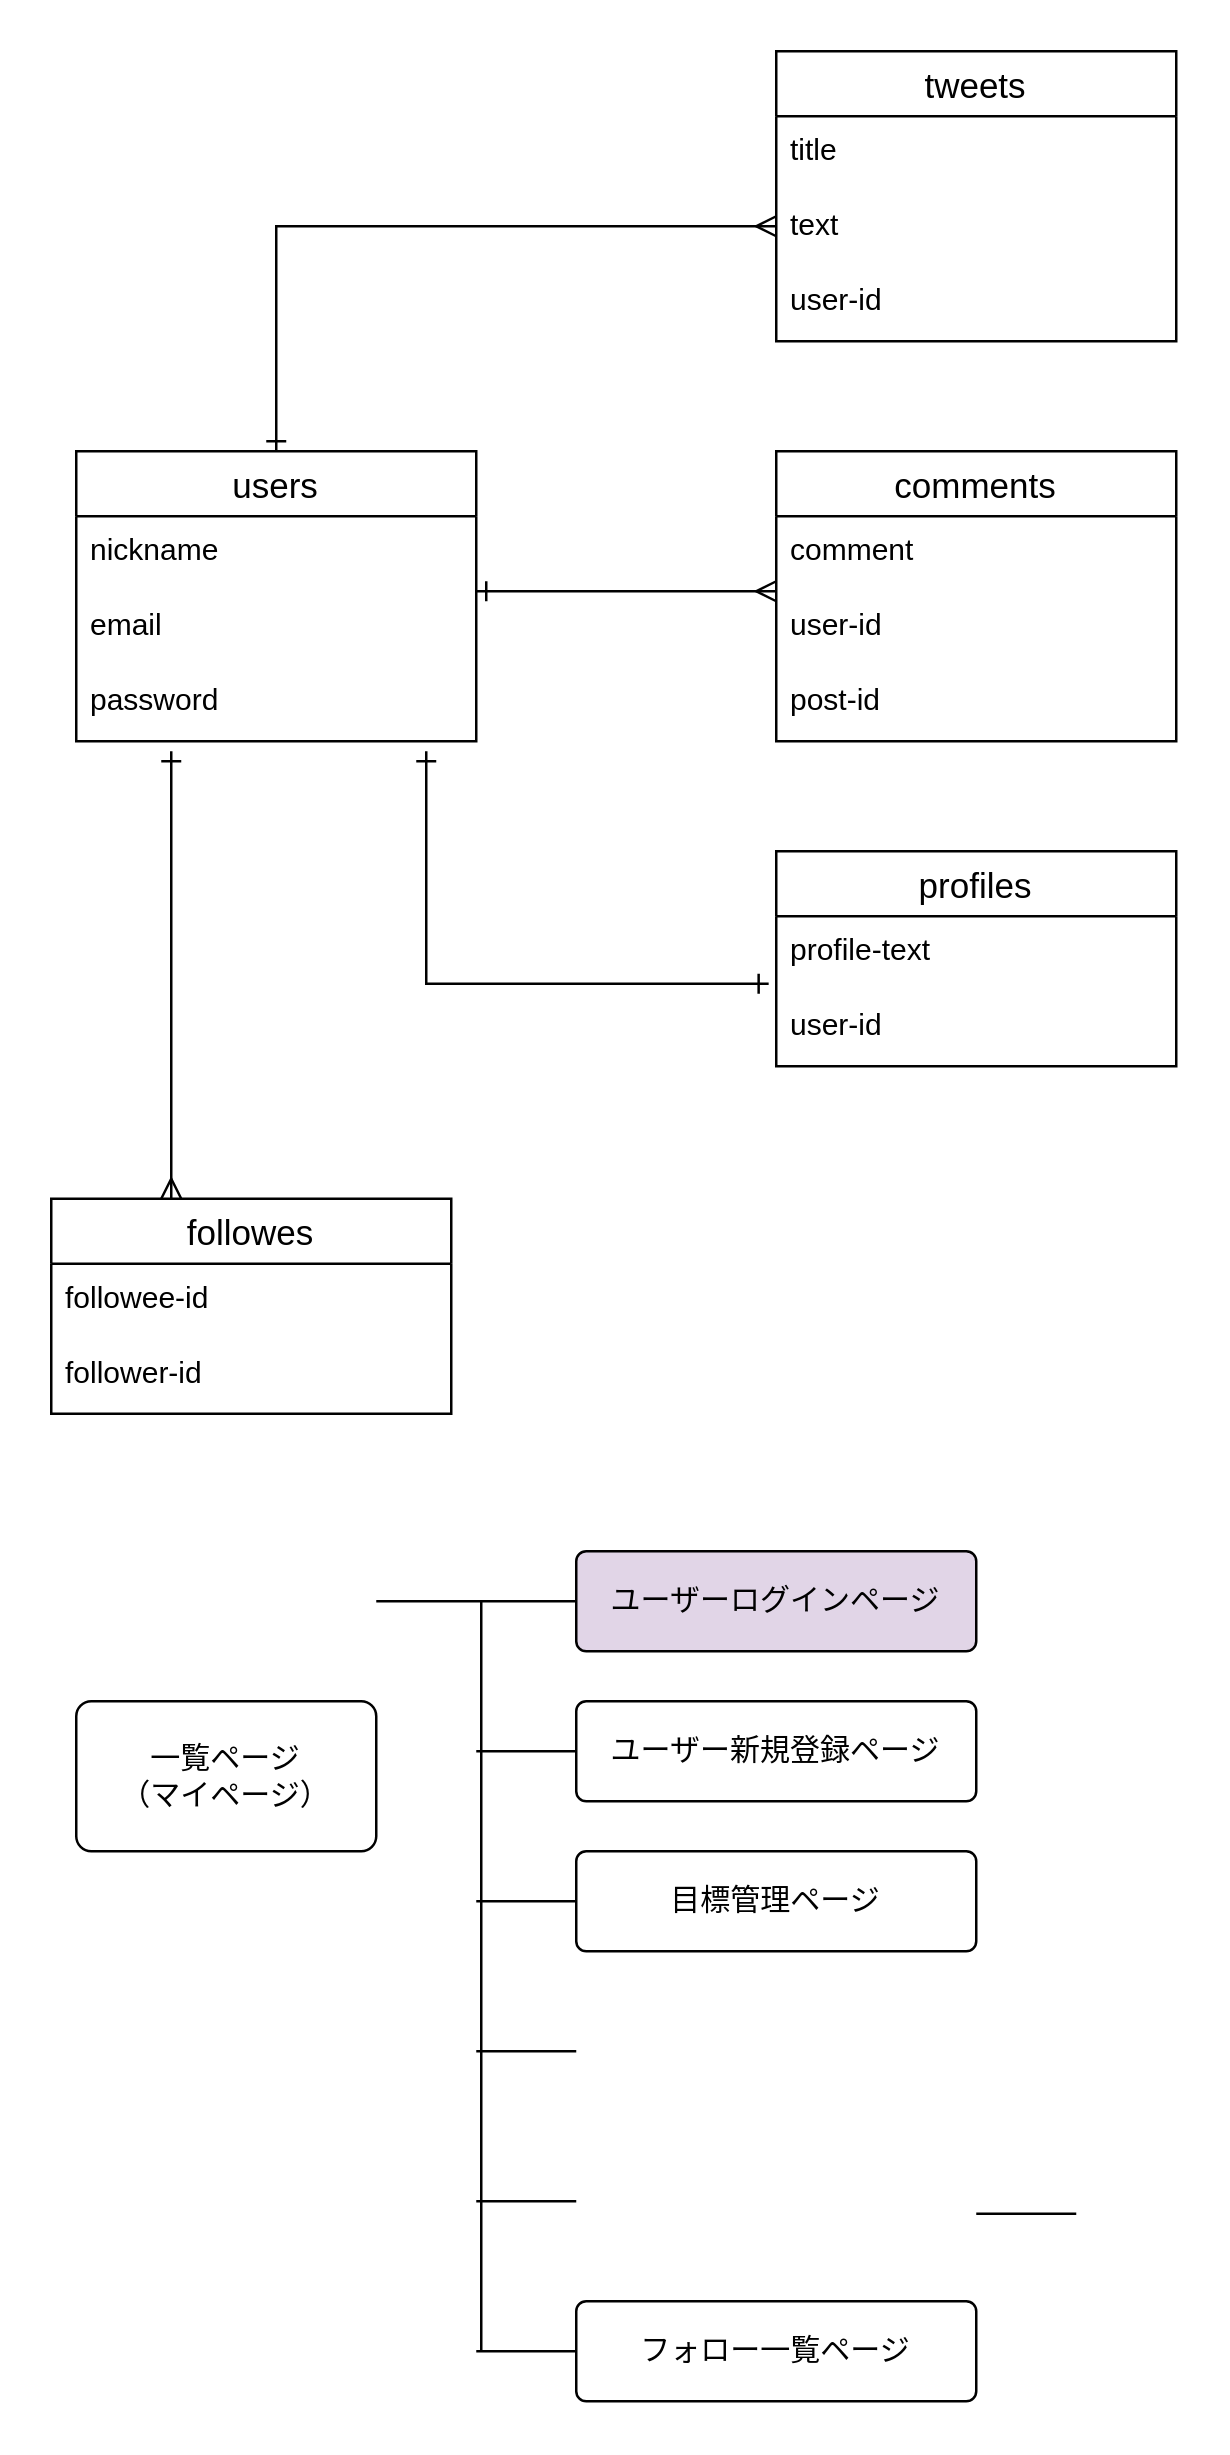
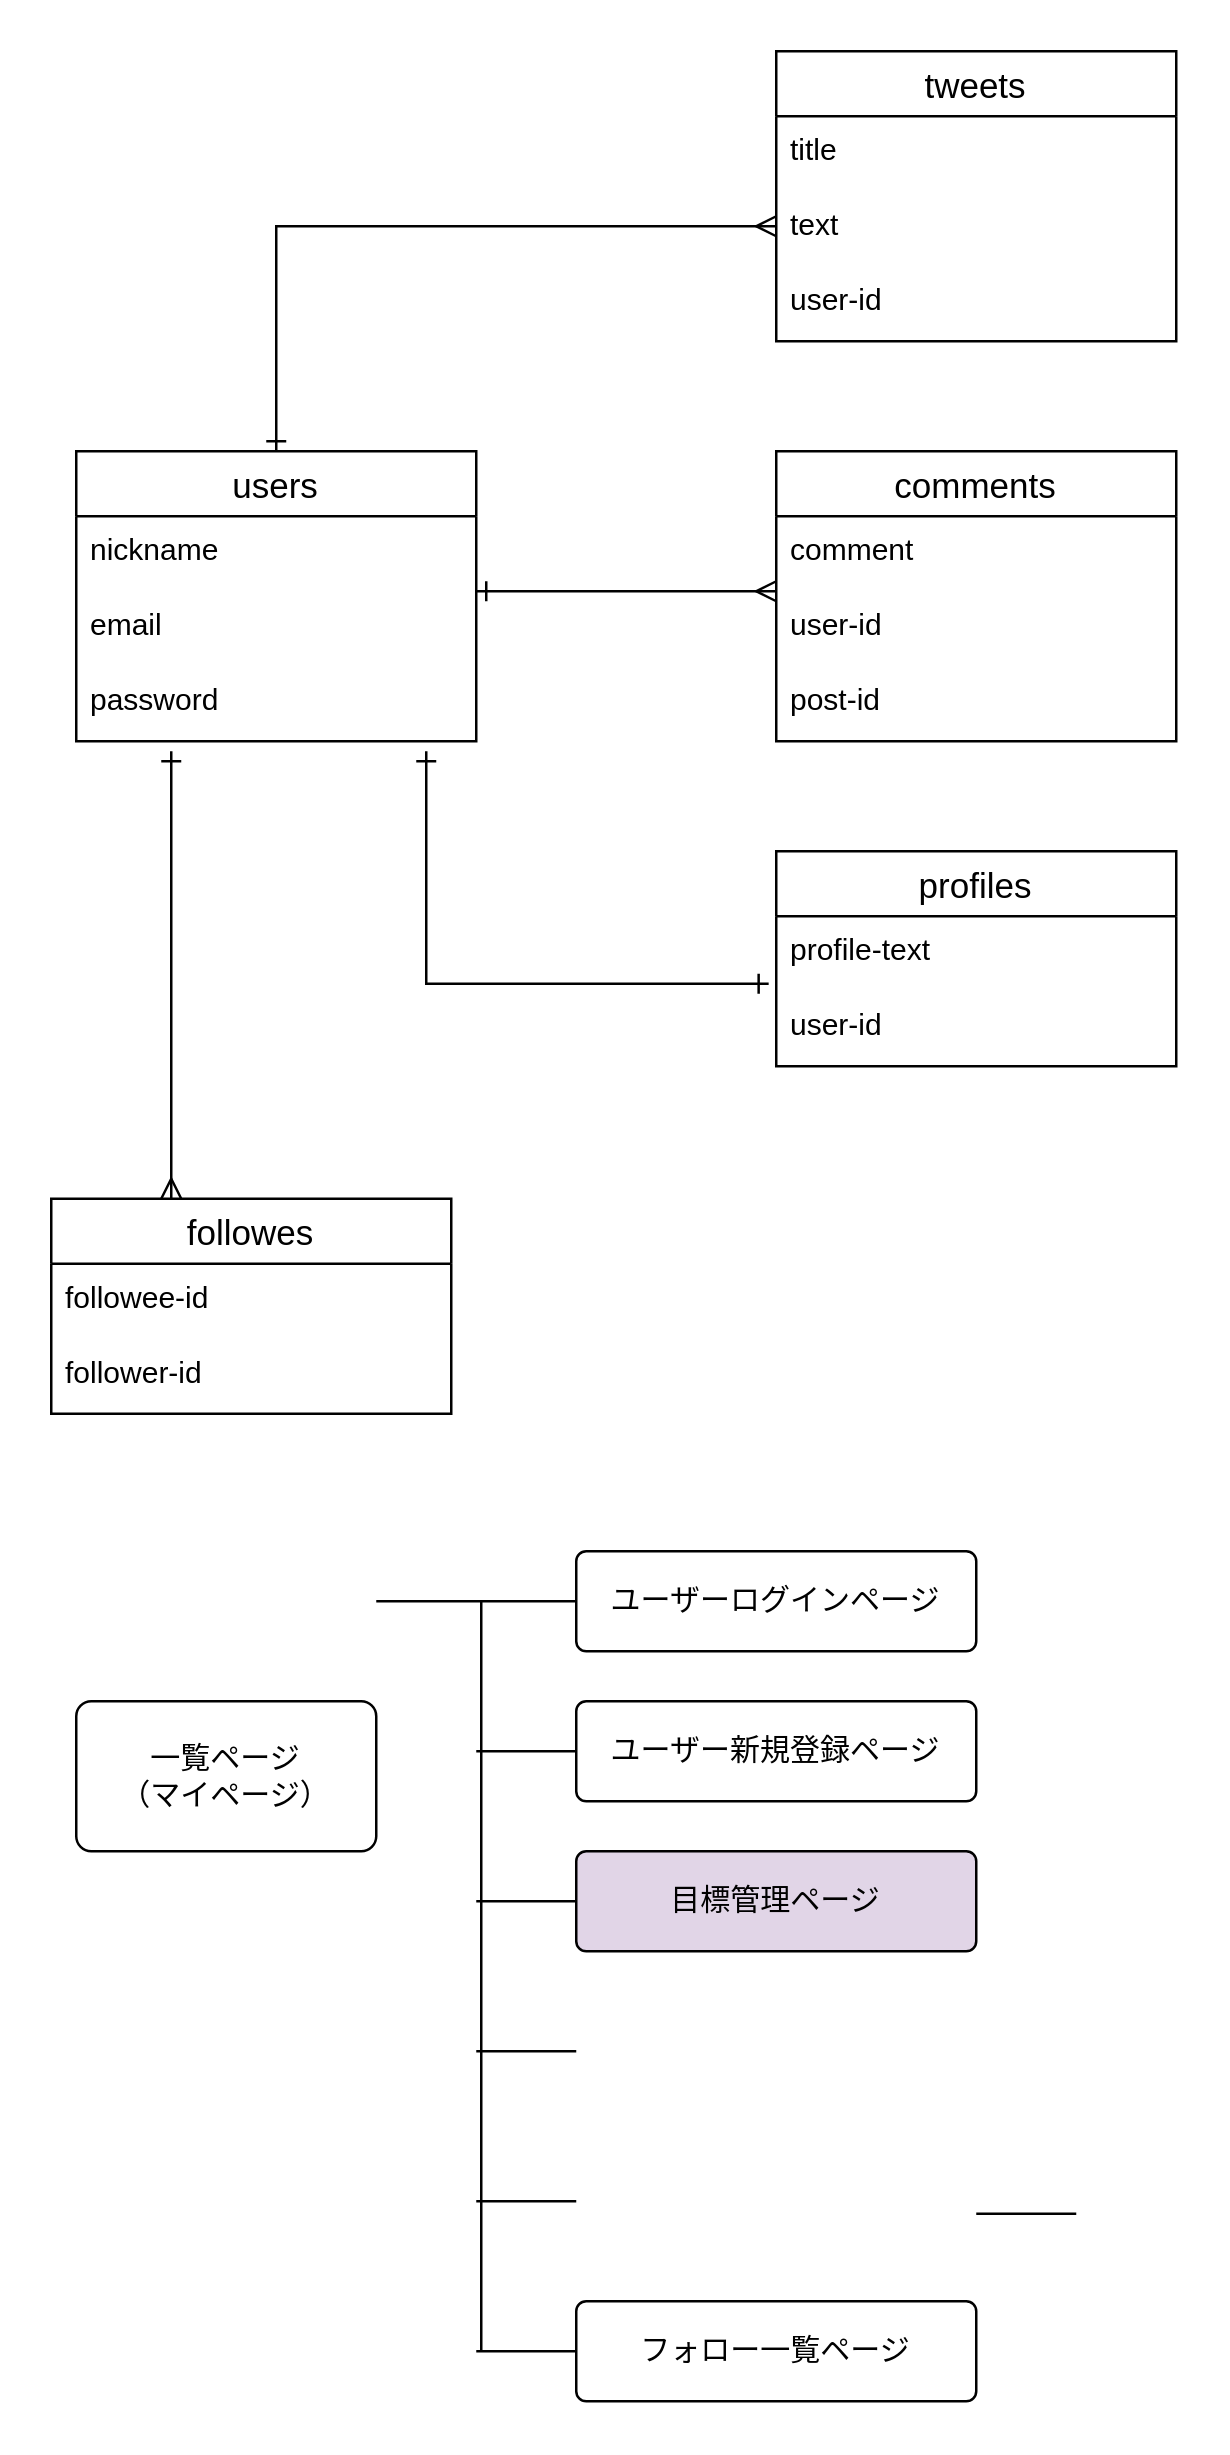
node "ユーザーログインページ": fillcolor #e1d5e7 -> #ffffff
node "目標管理ページ": fillcolor #ffffff -> #e1d5e7
